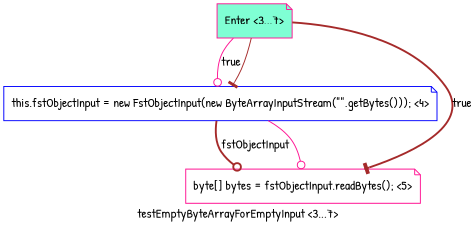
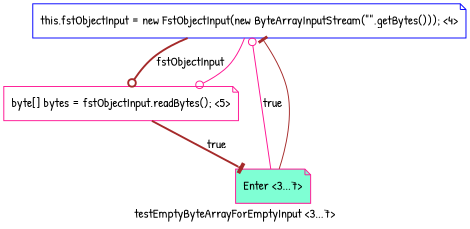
edge "Enter <3...7>" -> "byte[] bytes = fstObjectInput.readBytes(); <5>": reversed
